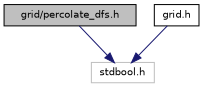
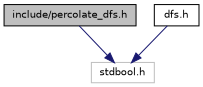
node "grid/percolate_dfs.h": label "grid/percolate_dfs.h" -> "include/percolate_dfs.h"
node "grid.h": label "grid.h" -> "dfs.h"
